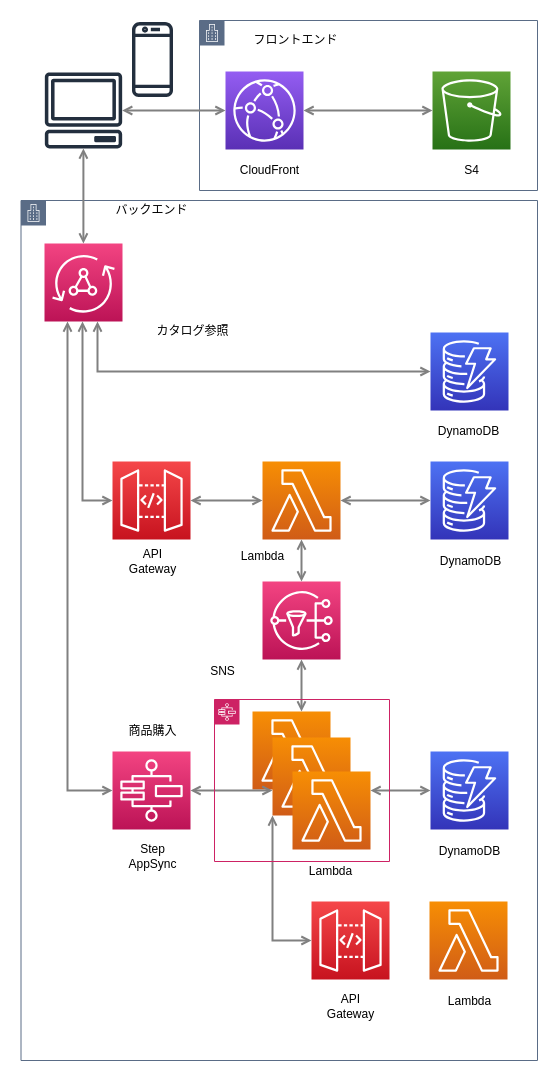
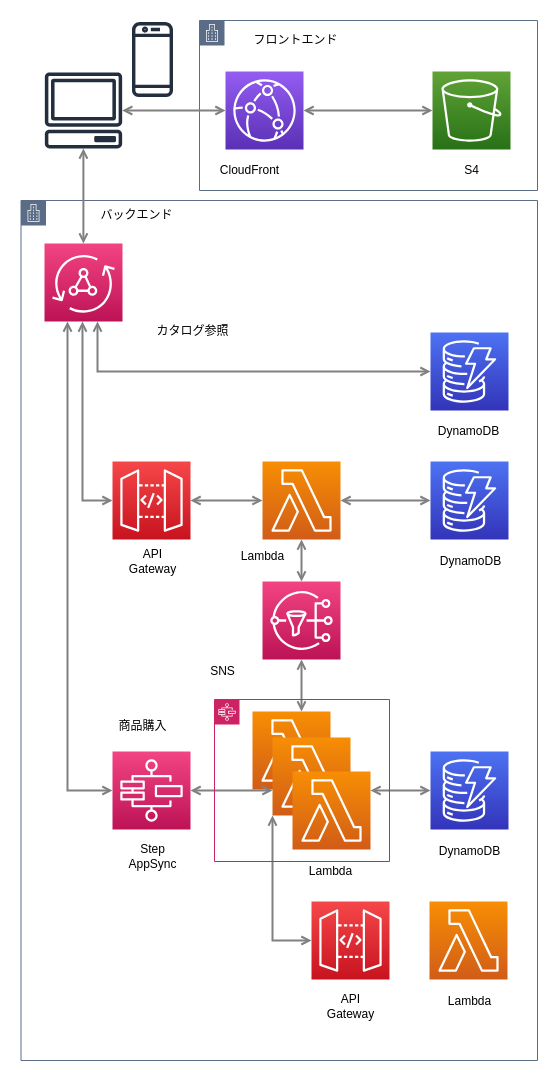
node "CloudFront": moved (270, 171) -> (250, 171)
node "バックエンド": moved (152, 211) -> (137, 216)
node "商品購入": moved (153, 732) -> (143, 727)
